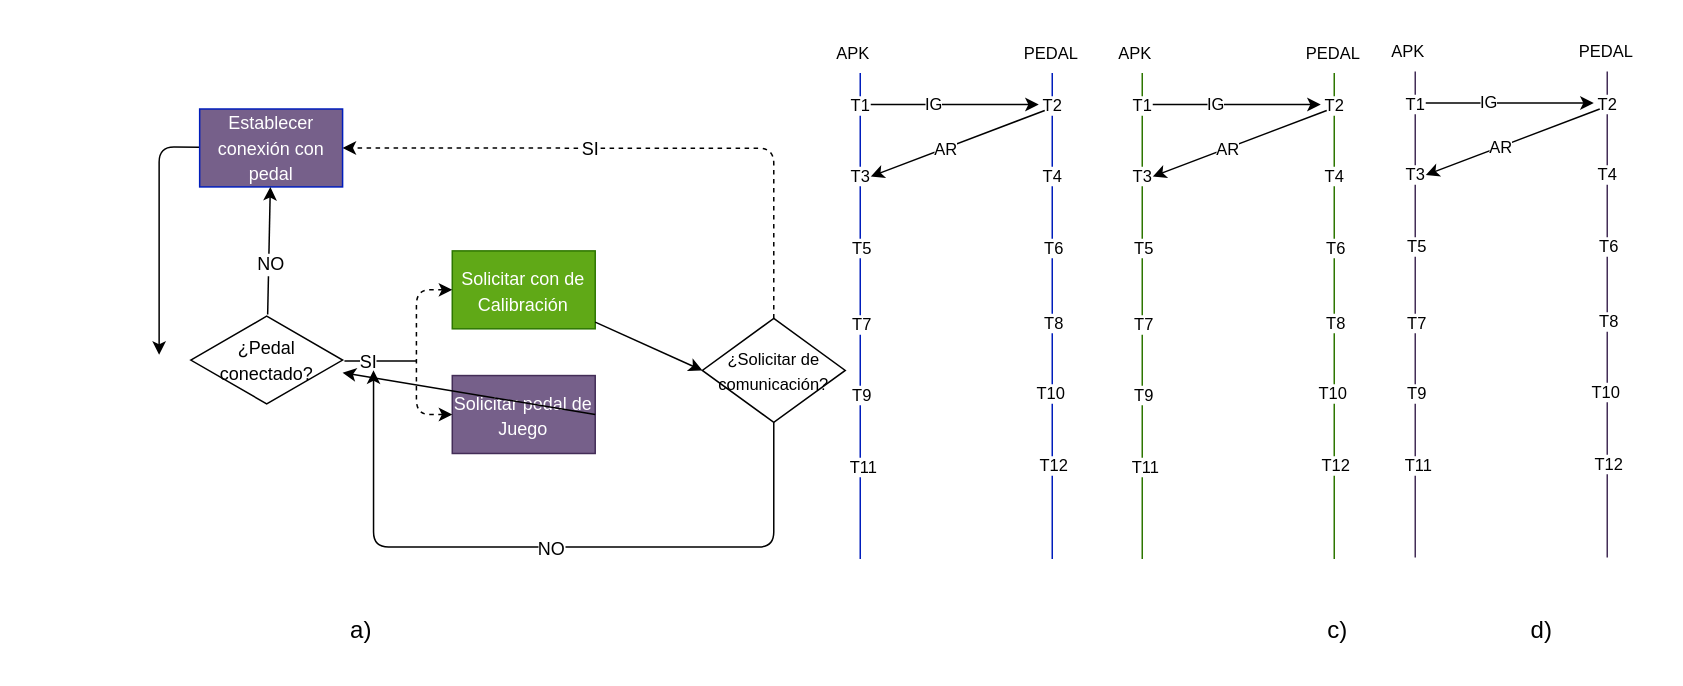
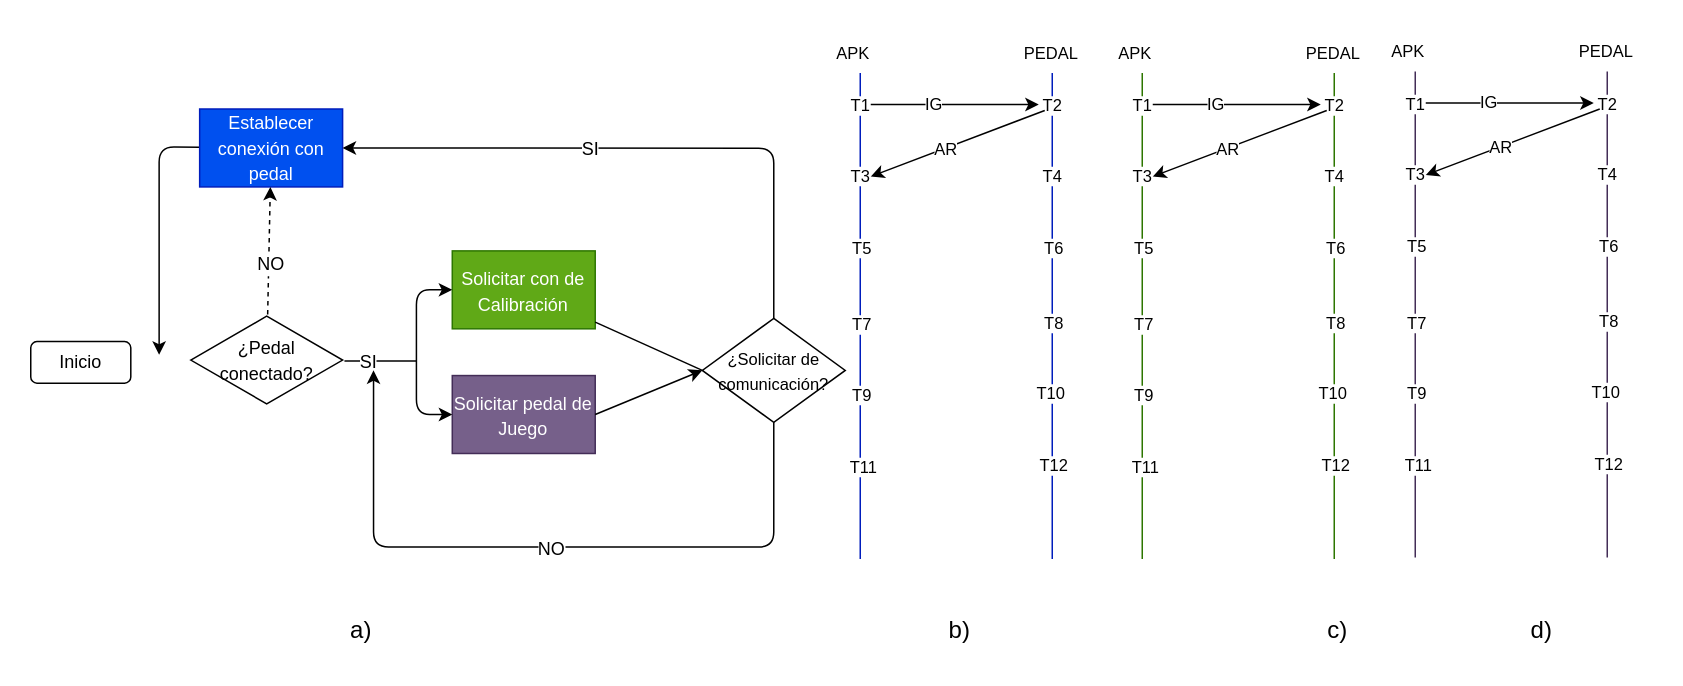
node "Establecer conexión con pedal": fillcolor #76608a -> #0050ef
edge "¿Solicitar de comunicación?" -> "Establecer conexión con pedal": style dashed -> solid
edge "¿Pedal conectado?" -> "Establecer conexión con pedal": style solid -> dashed
edge "Solicitar con de Calibración" -- "Solicitar pedal de Juego": style dashed -> solid
node "Inicio": added
edge "Solicitar con de Calibración" -> "¿Solicitar de comunicación?": arrowhead classic -> none
edge "Solicitar pedal de Juego" -> "¿Pedal conectado?": now "Solicitar pedal de Juego" -> "¿Solicitar de comunicación?"
node "b)": added
